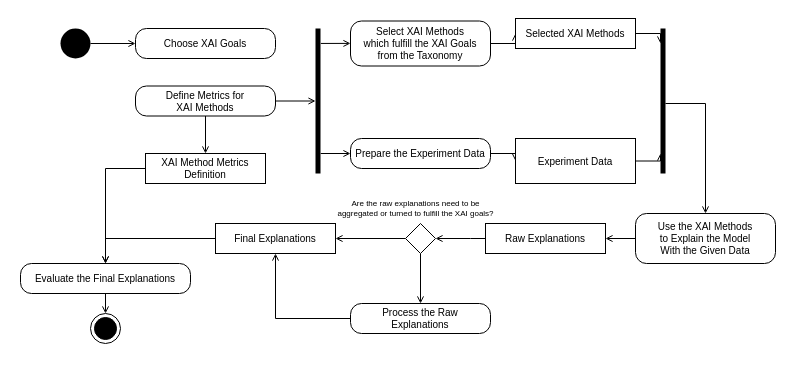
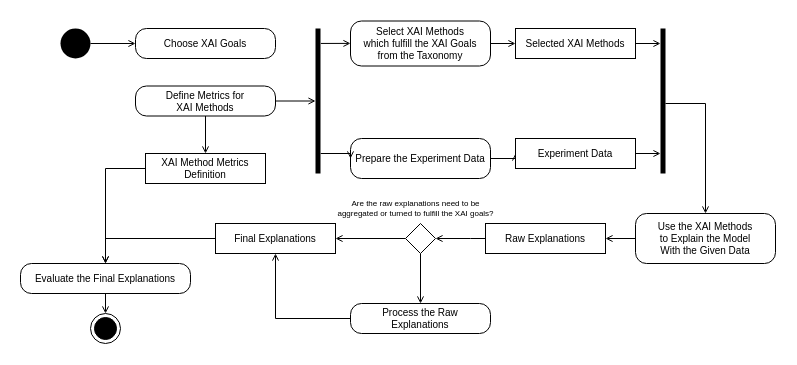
node "Selected XAI Methods": moved (576, 34) -> (576, 44)
node "Prepare the Experiment Data": size 140x30 -> 140x40
node "Experiment Data": size 120x45 -> 120x30
